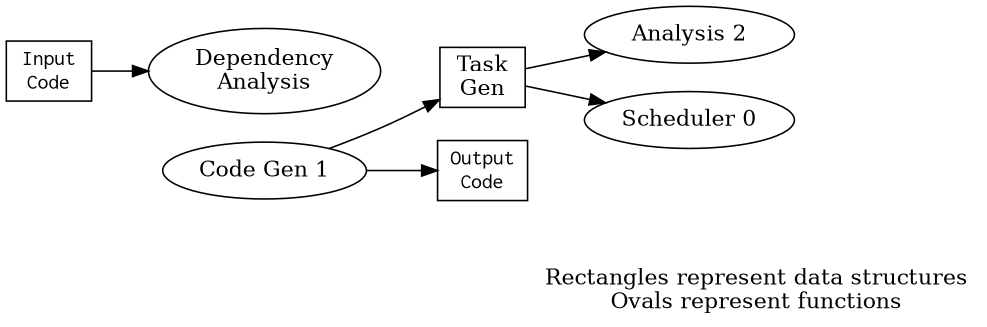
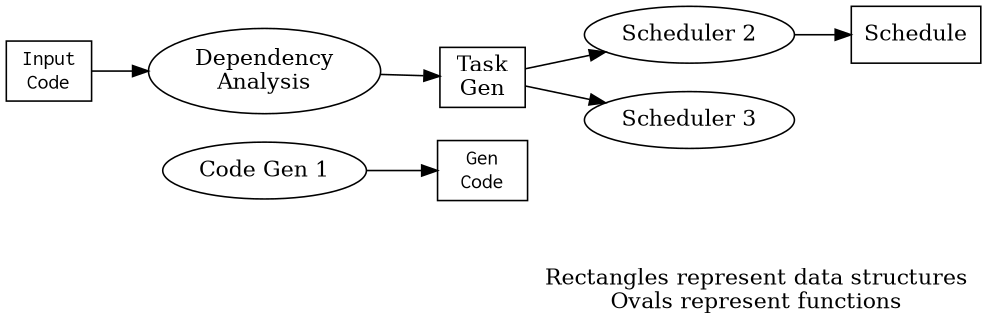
node "Analysis 2": label "Analysis 2" -> "Scheduler 2"
node "Schedule": added
node "Scheduler 0": label "Scheduler 0" -> "Scheduler 3"
edge "Code Gen 1" -> "Task Gen": now "Dependency Analysis" -> "Task Gen"
node "Output Code": label "Output Code" -> "Gen Code"
